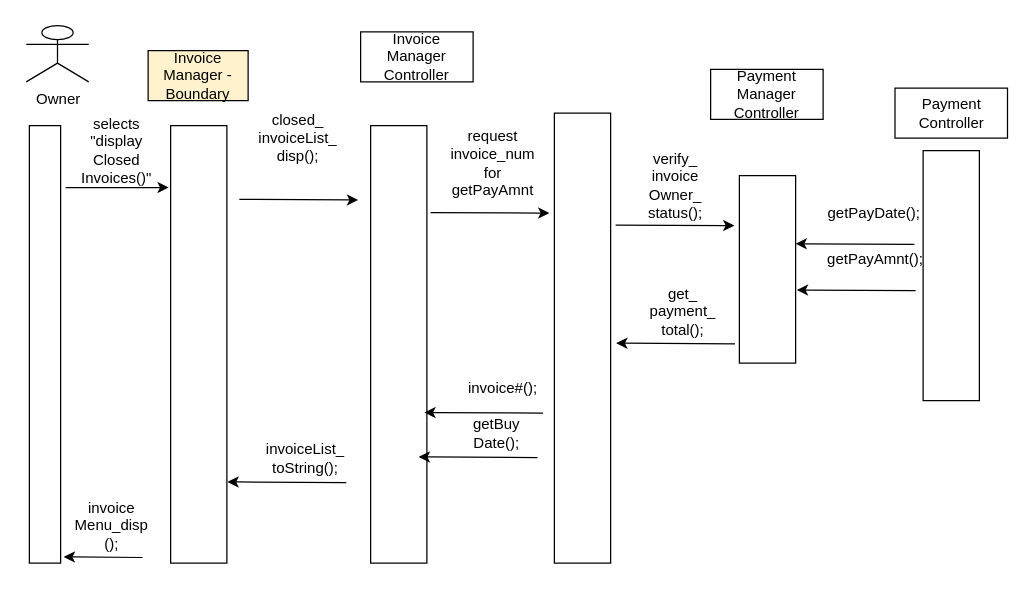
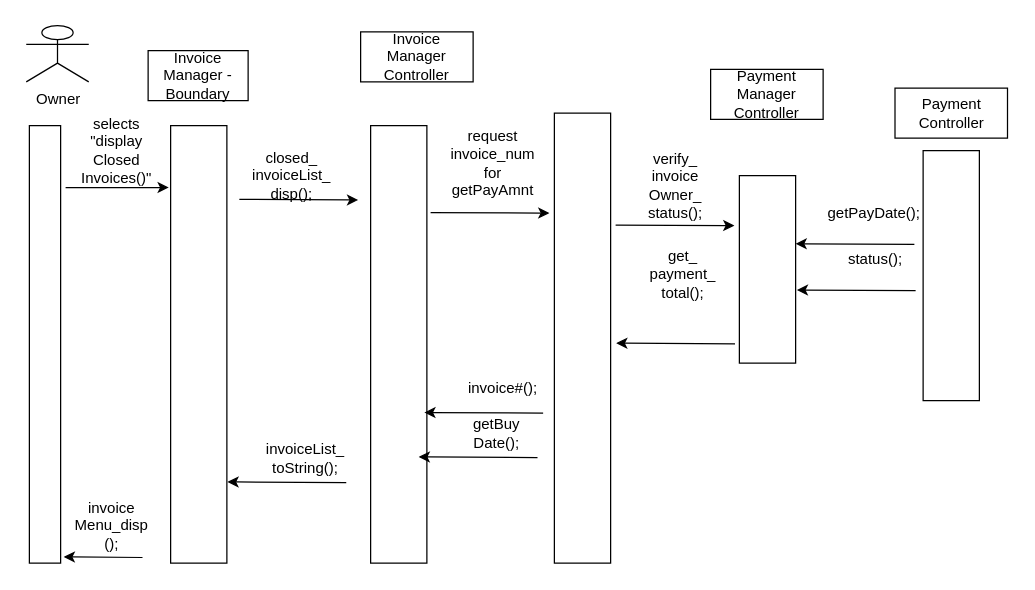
node "Invoice Manager - Boundary": fillcolor #fff2cc -> #ffffff
node "closed_ invoiceList_ disp();": moved (298, 138) -> (292, 176)
node "getPayAmnt();": label "getPayAmnt();" -> "status();"
node "get_ payment_ total();": moved (683, 312) -> (683, 274)
